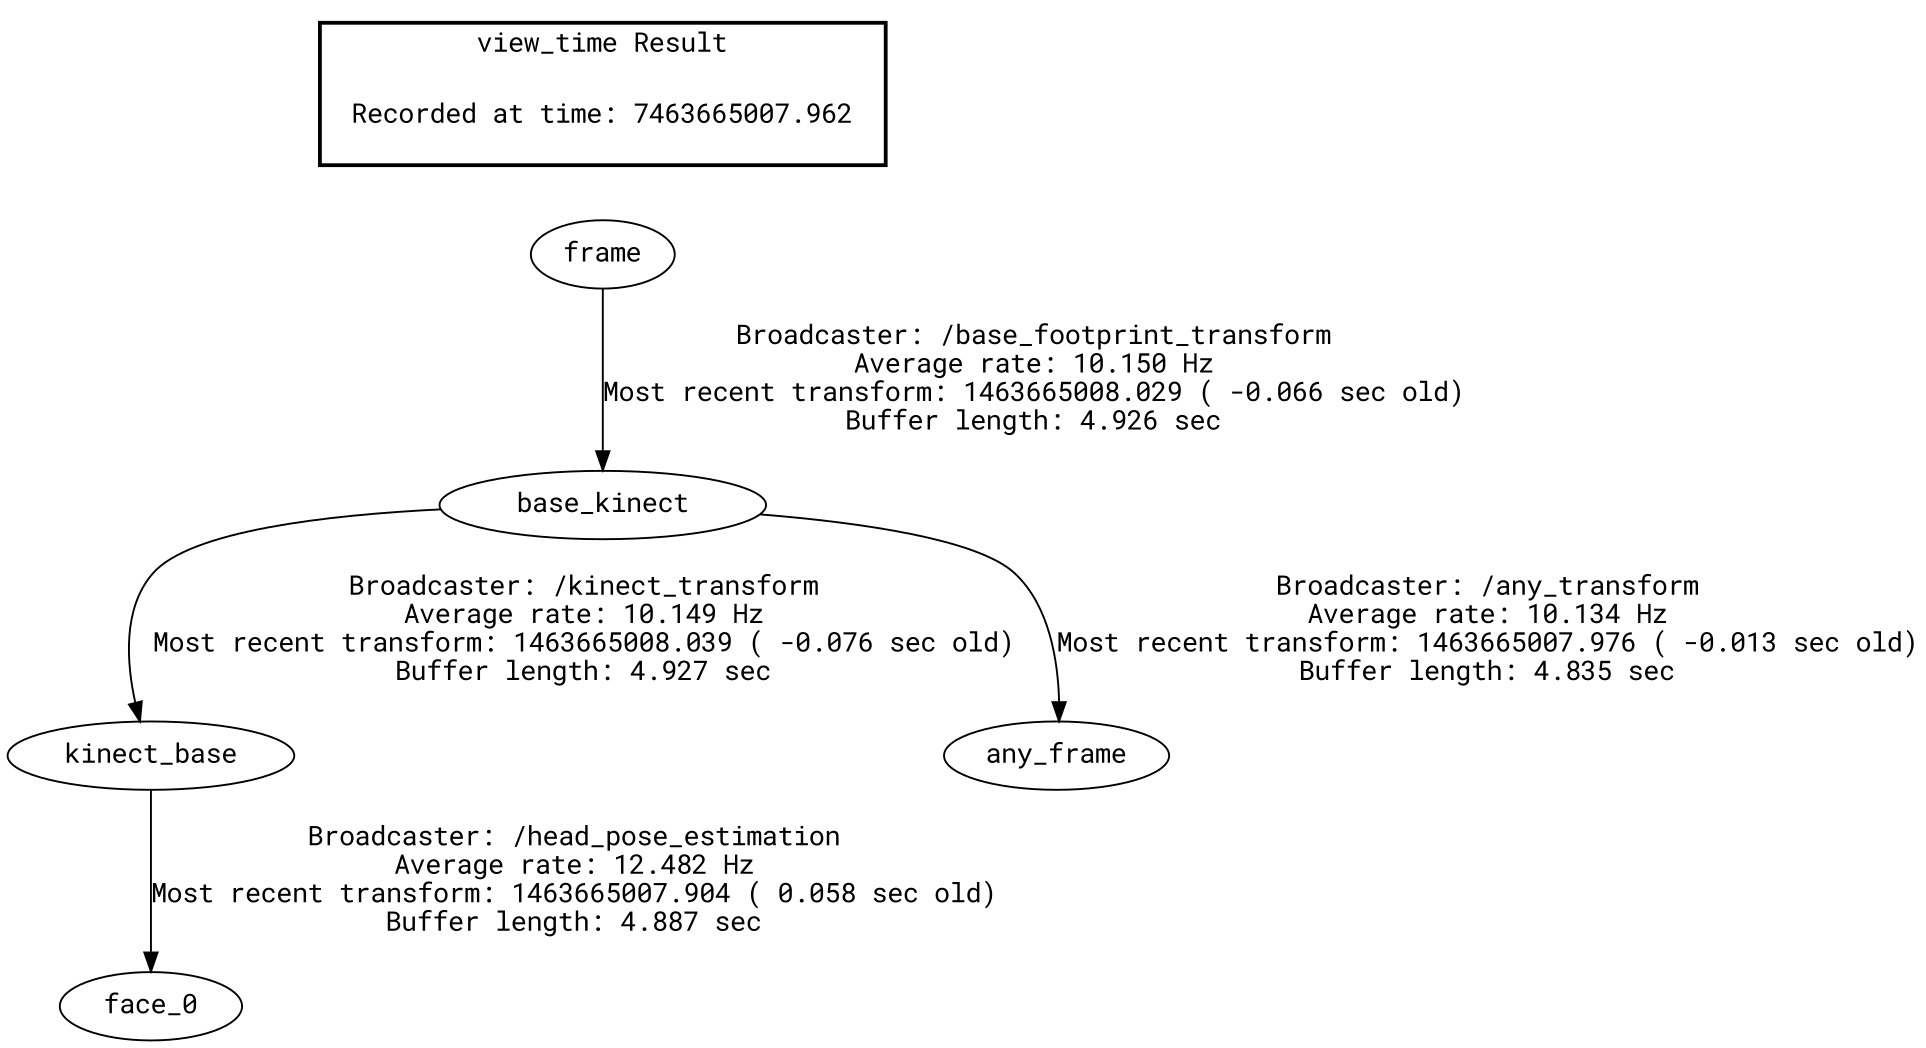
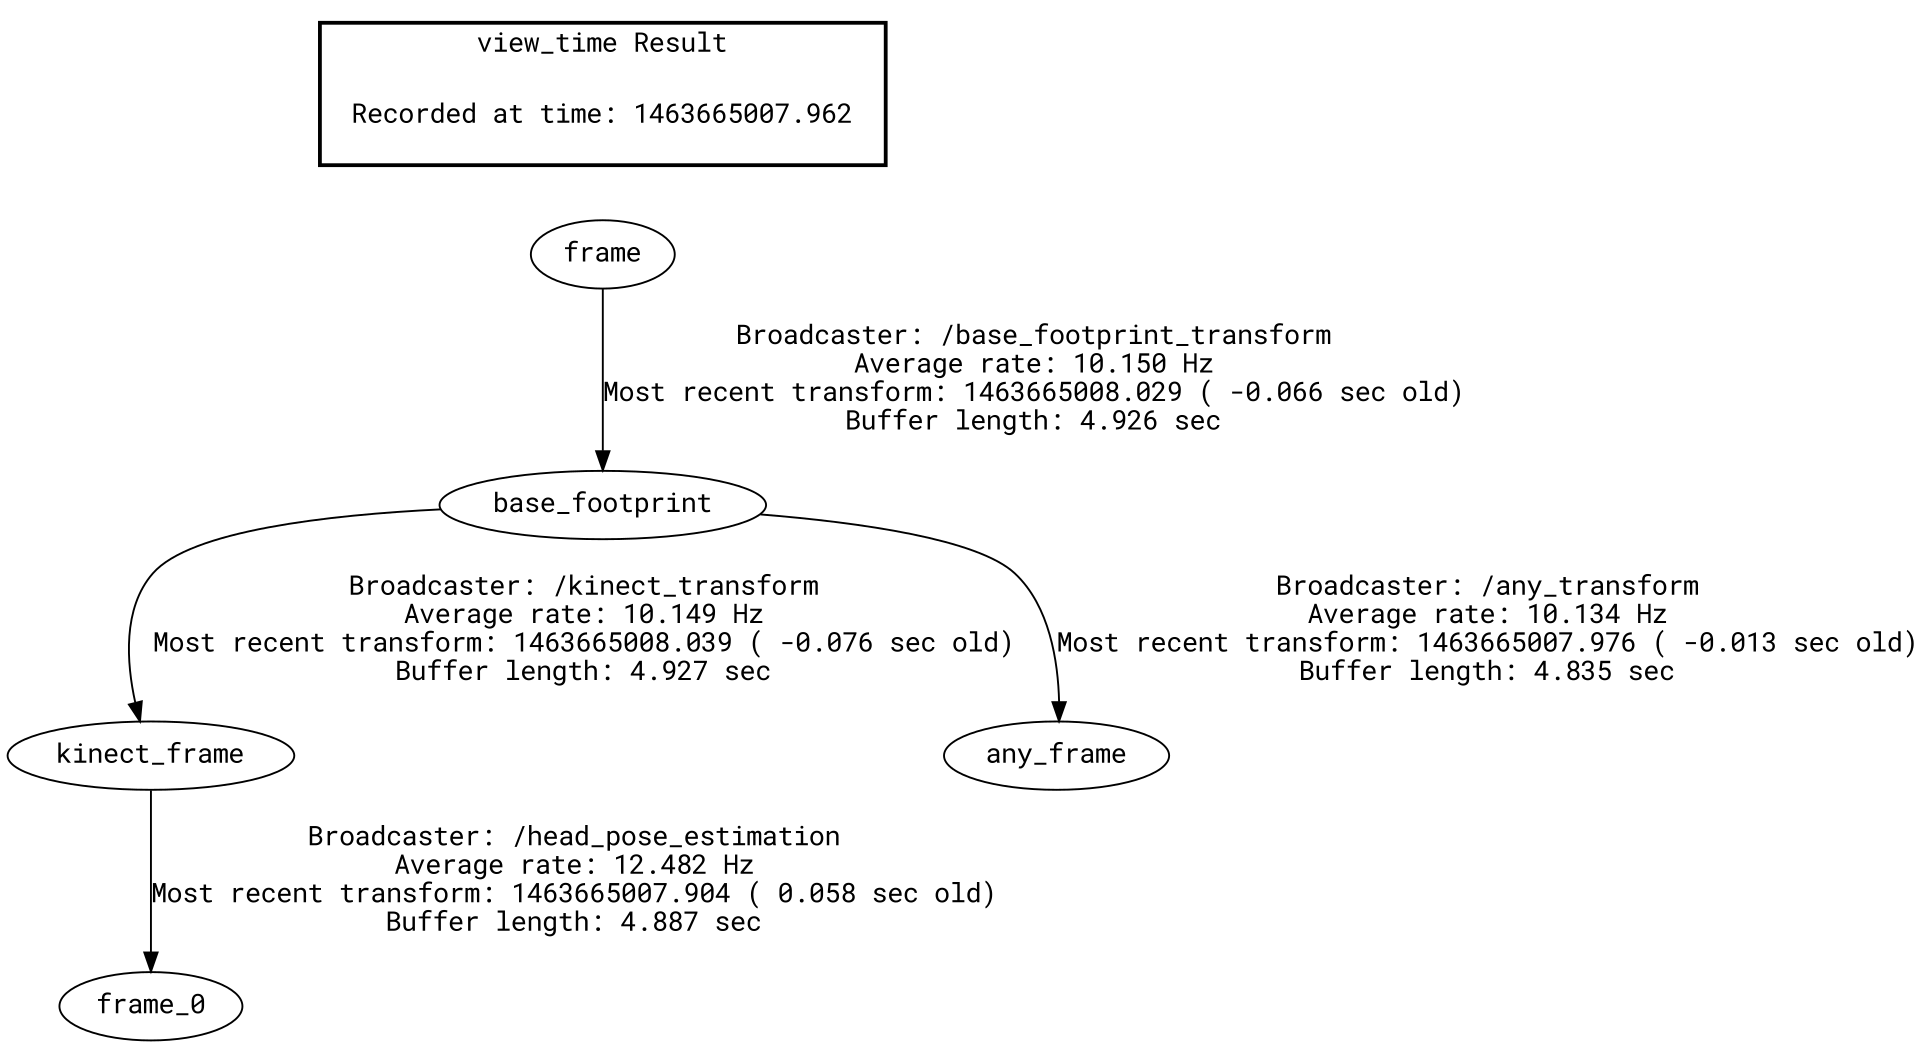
node "Recorded at time: 7463665007.962": label "Recorded at time: 7463665007.962" -> "Recorded at time: 1463665007.962"
node "base_kinect": label "base_kinect" -> "base_footprint"
node "kinect_base": label "kinect_base" -> "kinect_frame"
node "face_0": label "face_0" -> "frame_0"
